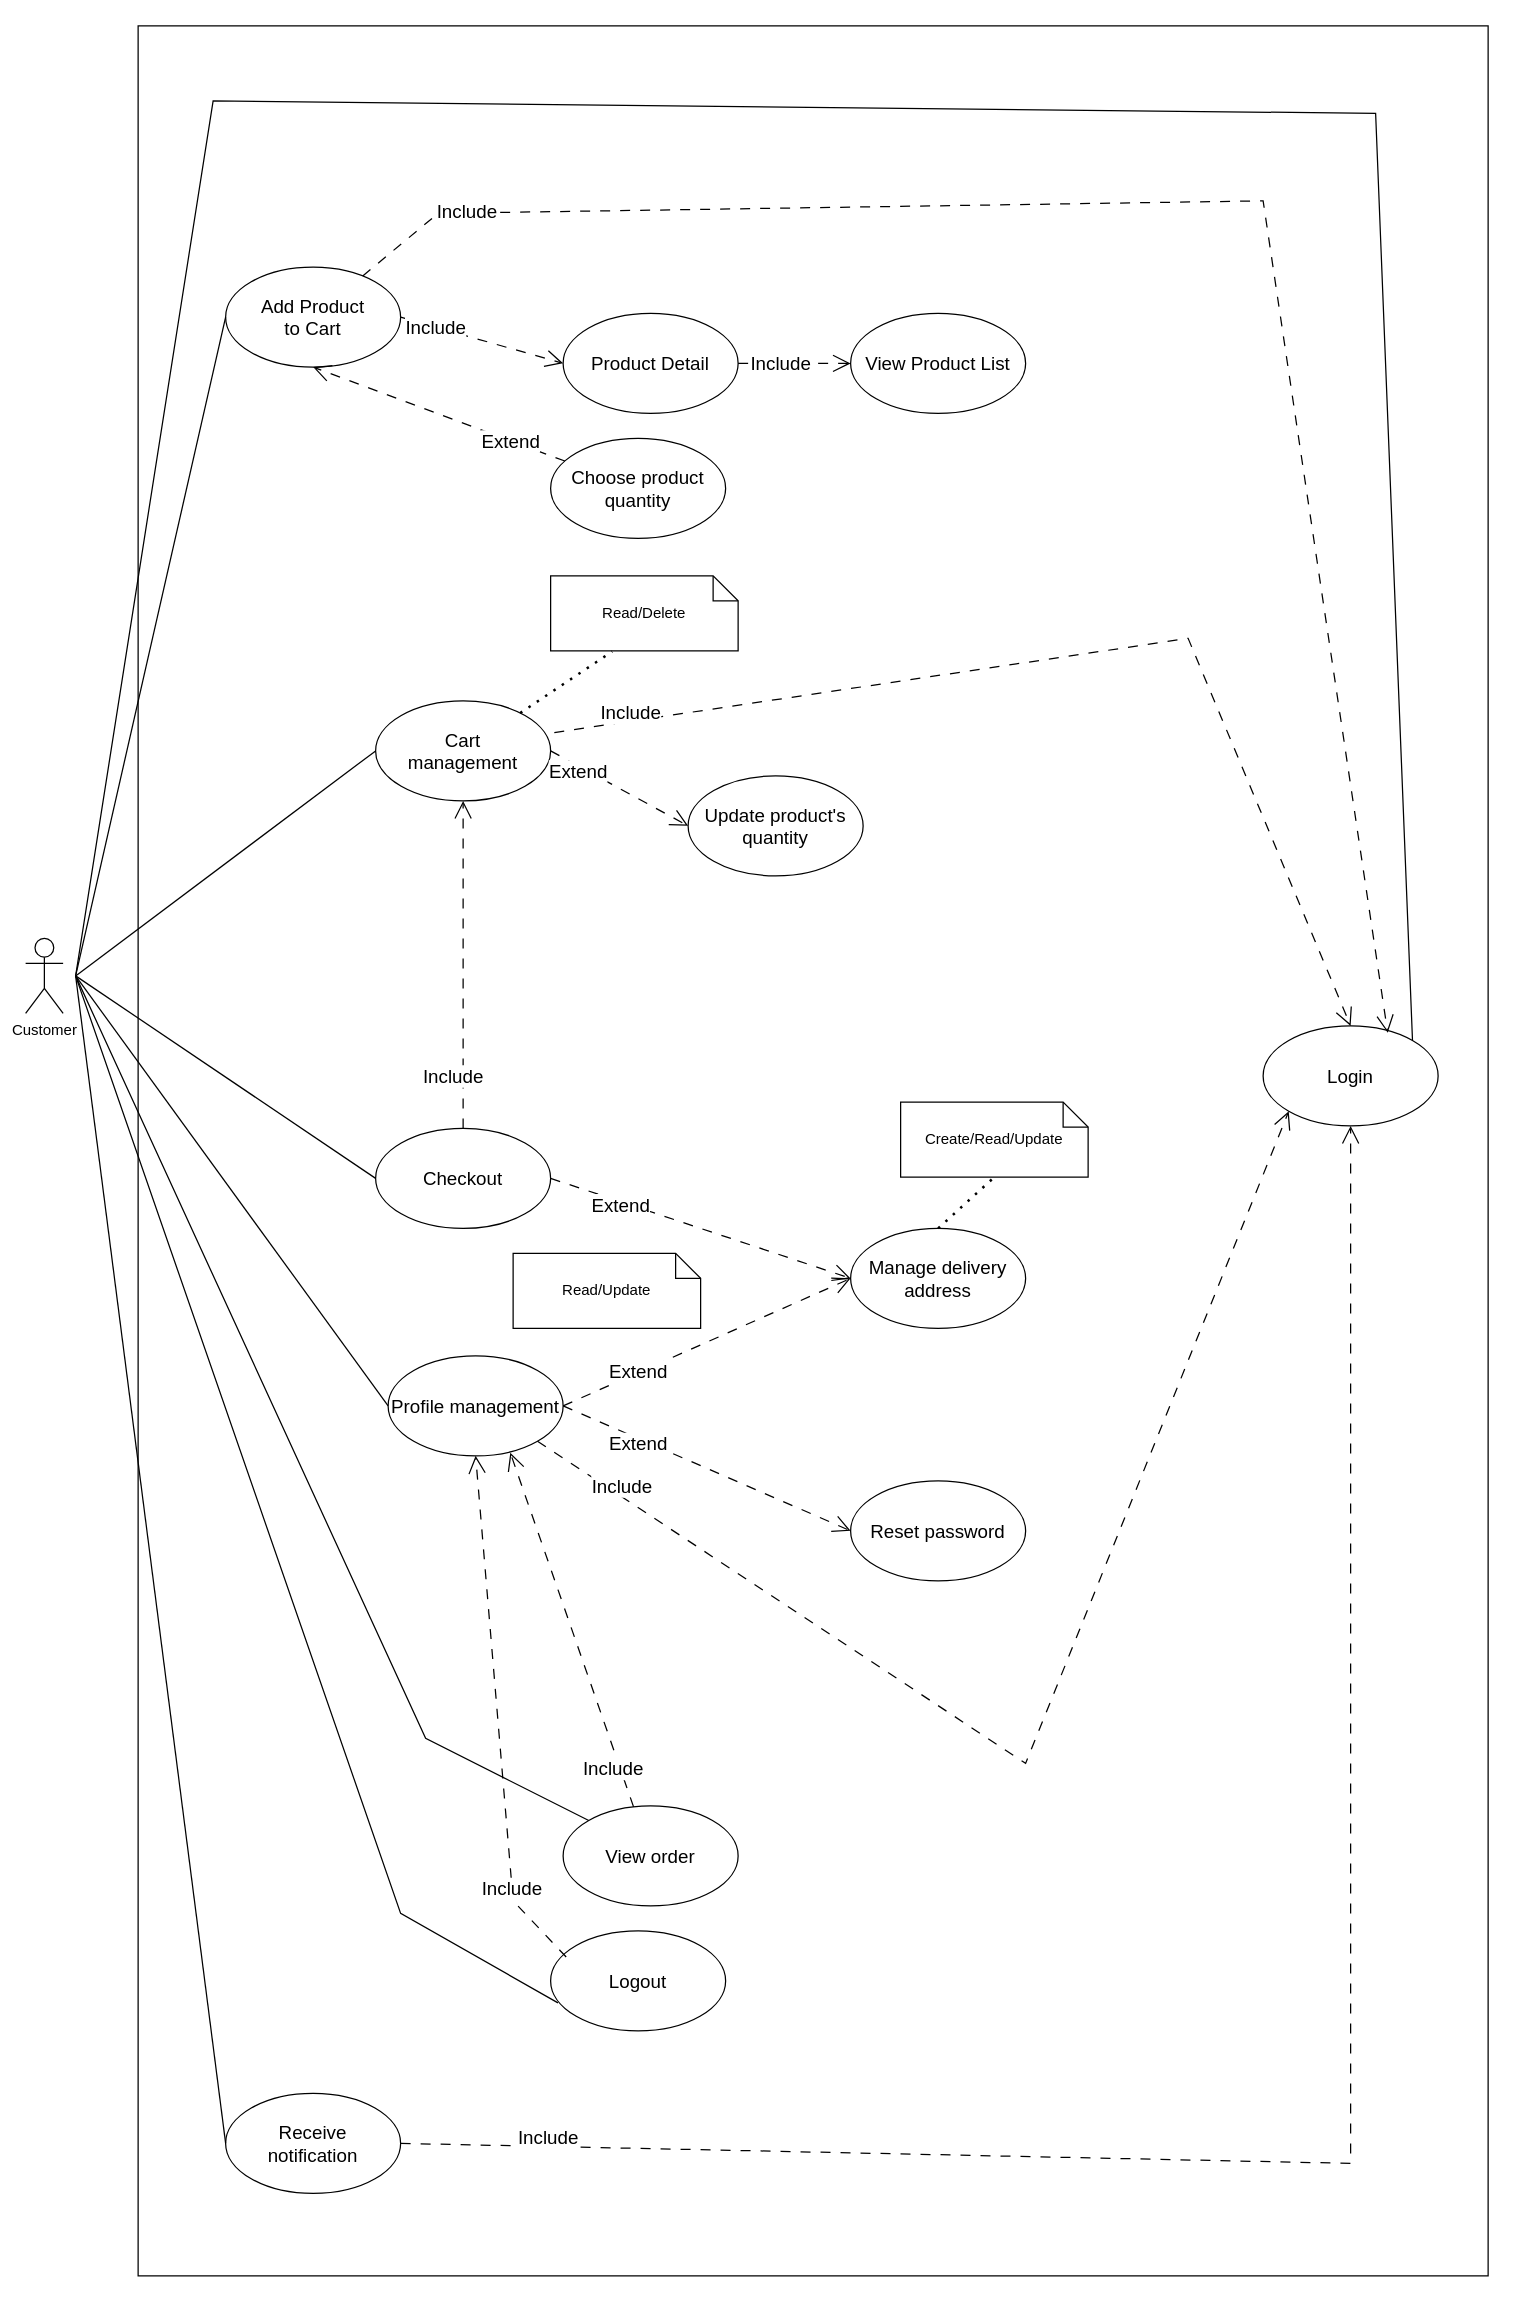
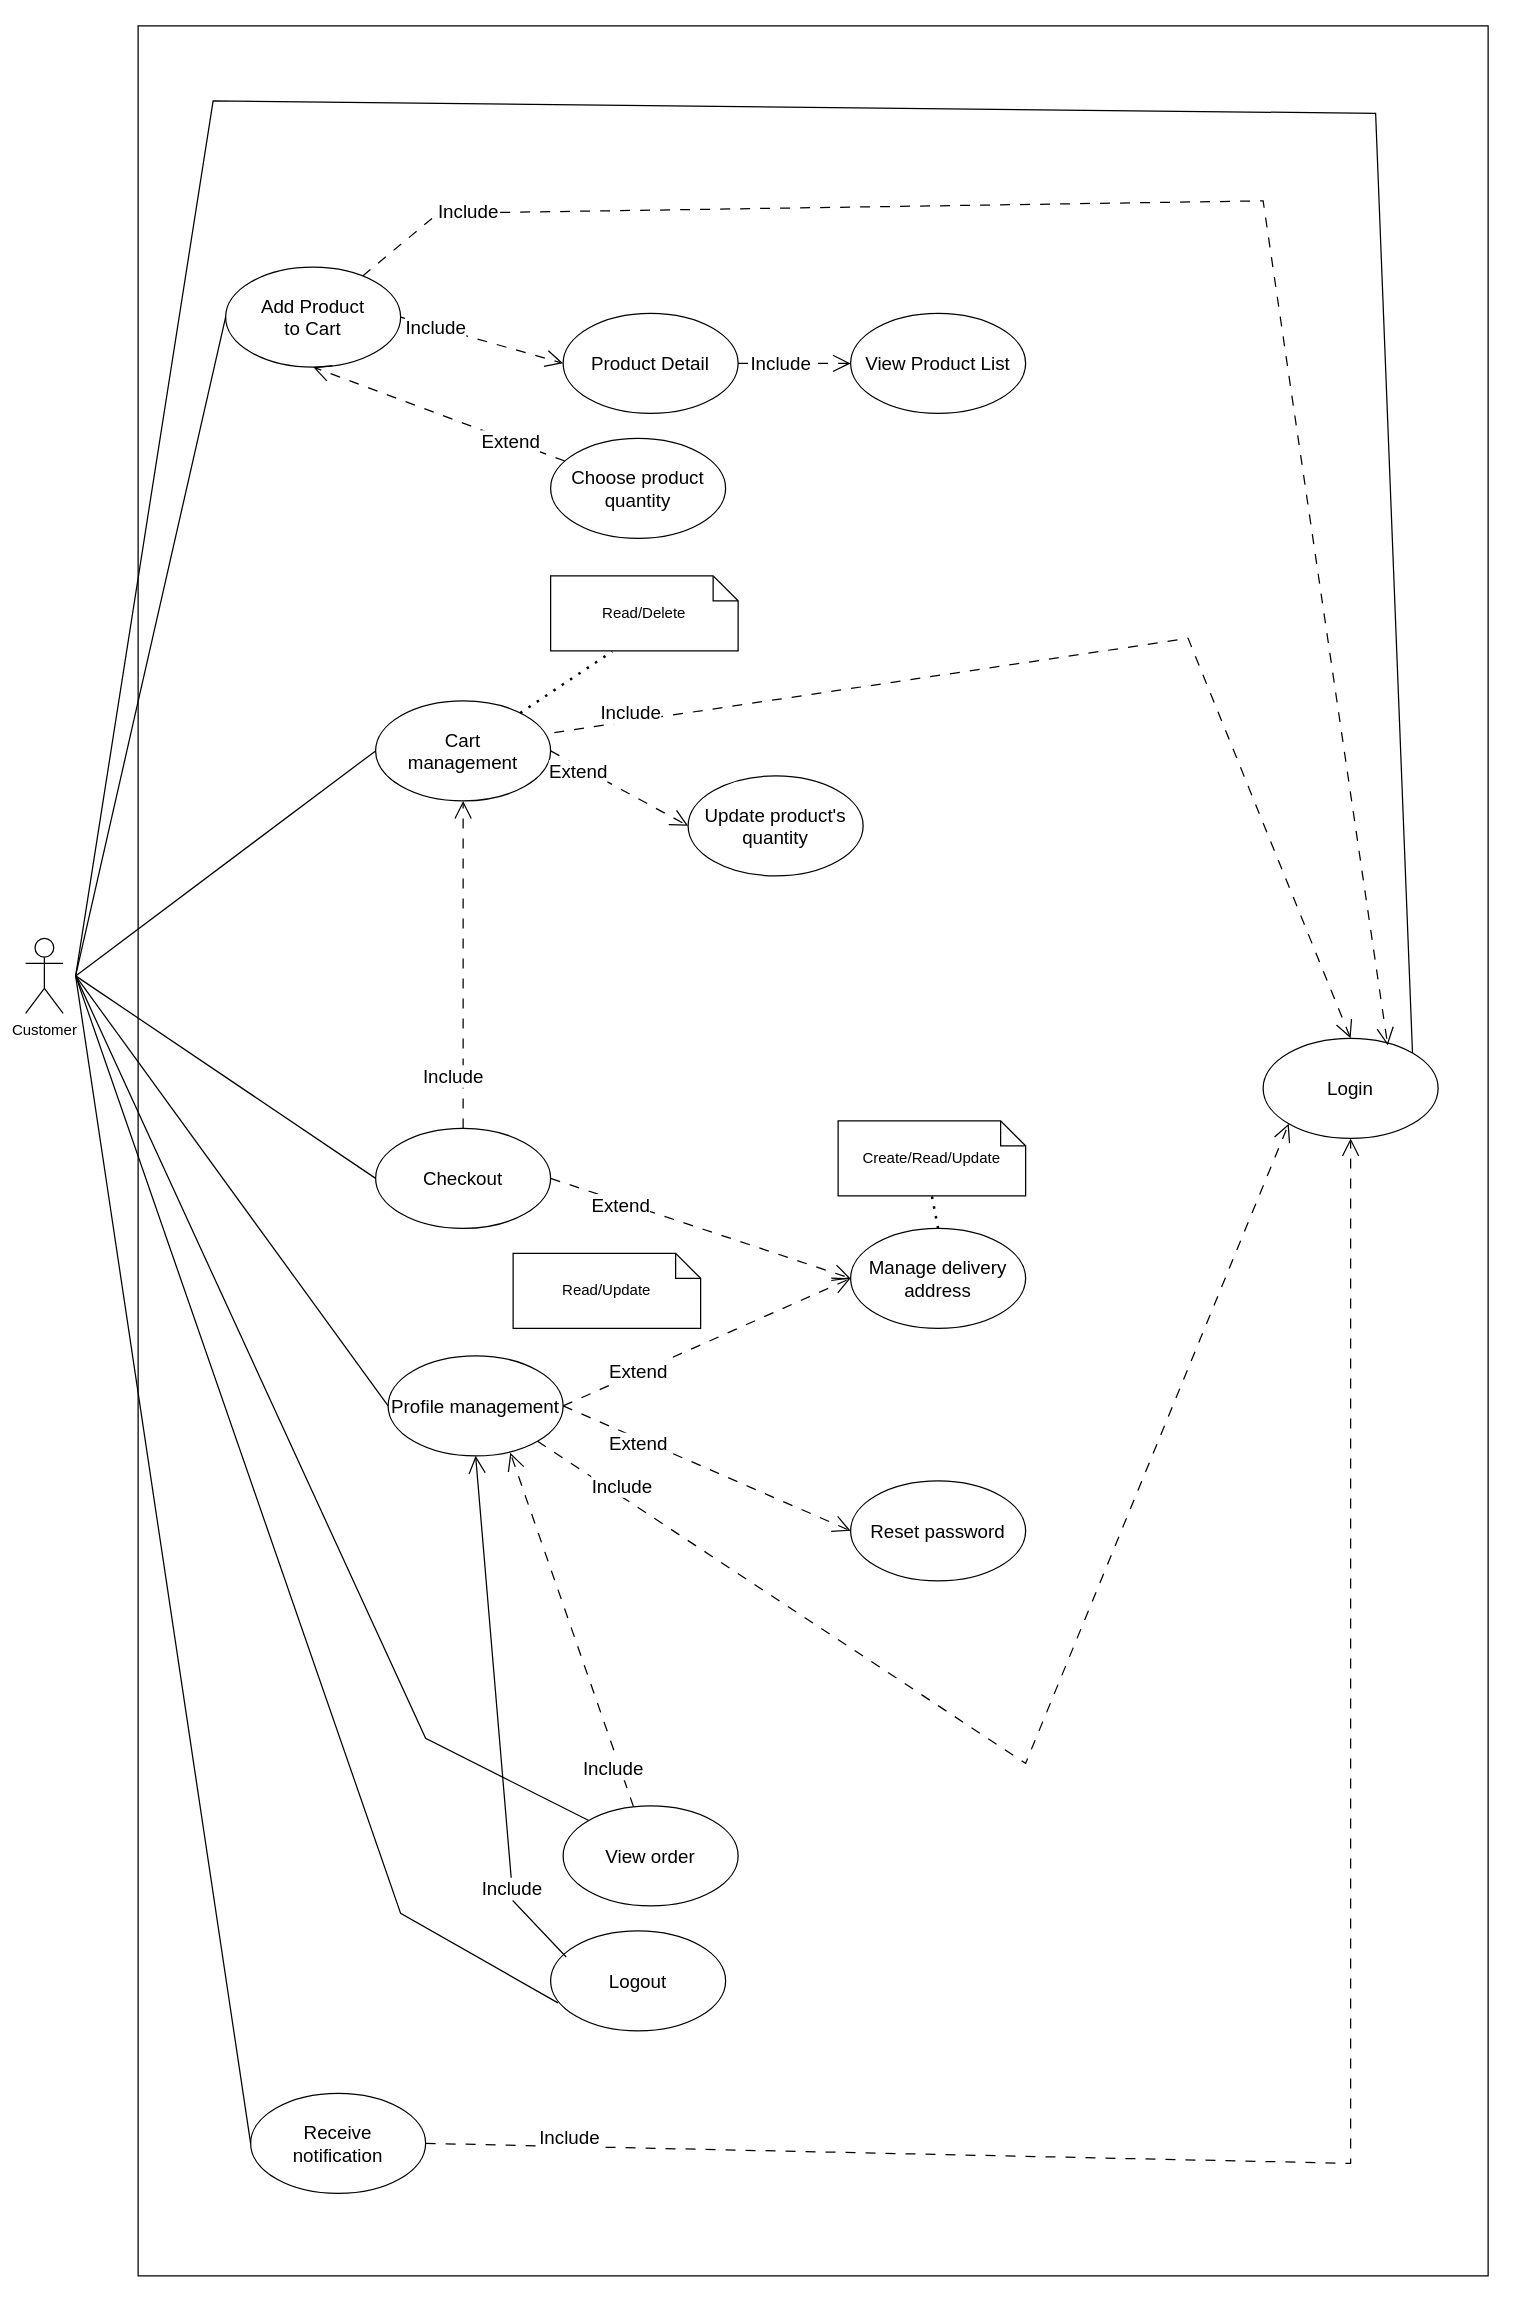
node "Login": moved (1351, 1076) -> (1351, 1088)
node "Create/Read/Update": moved (994, 1139) -> (932, 1158)
edge "Logout" -> "Profile management": style dashed -> solid
node "Receive notification": moved (313, 2143) -> (338, 2143)
